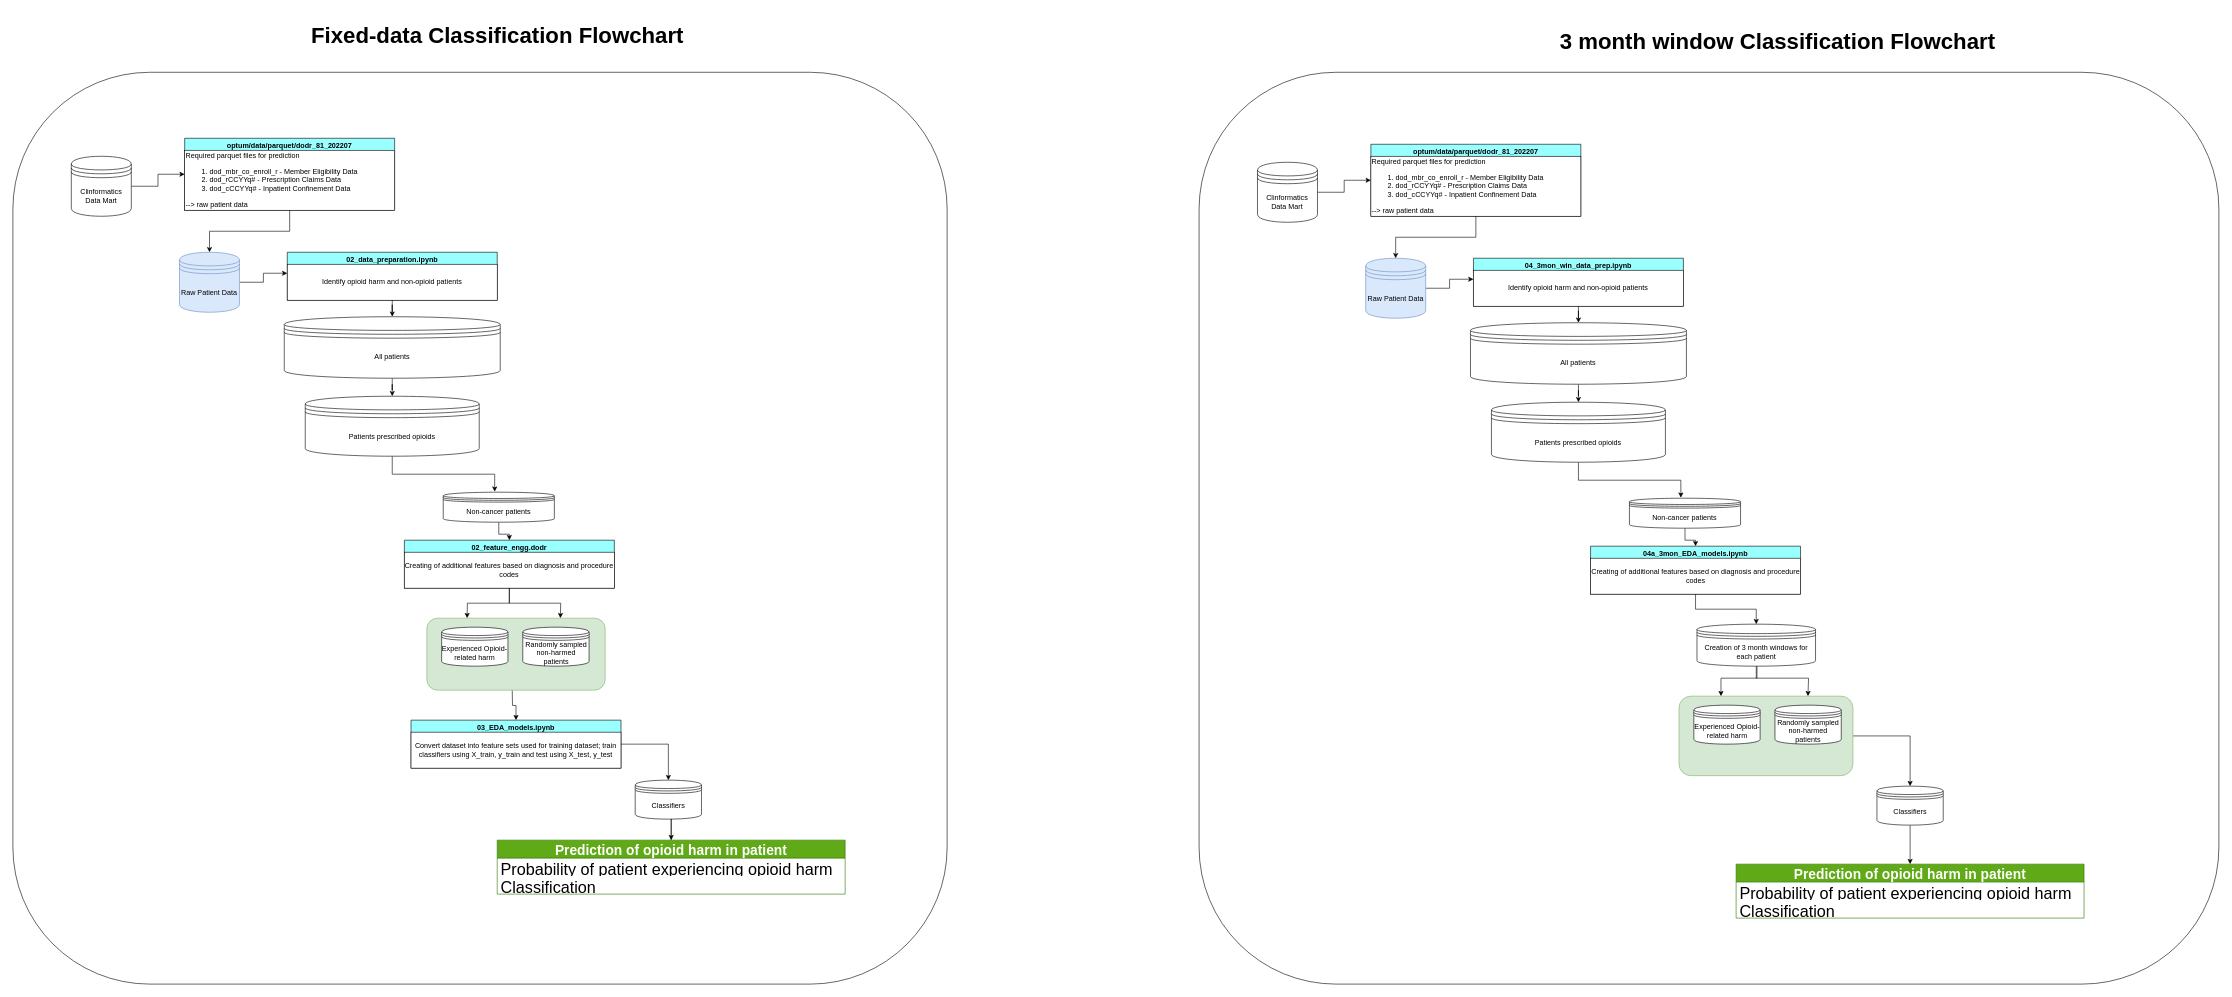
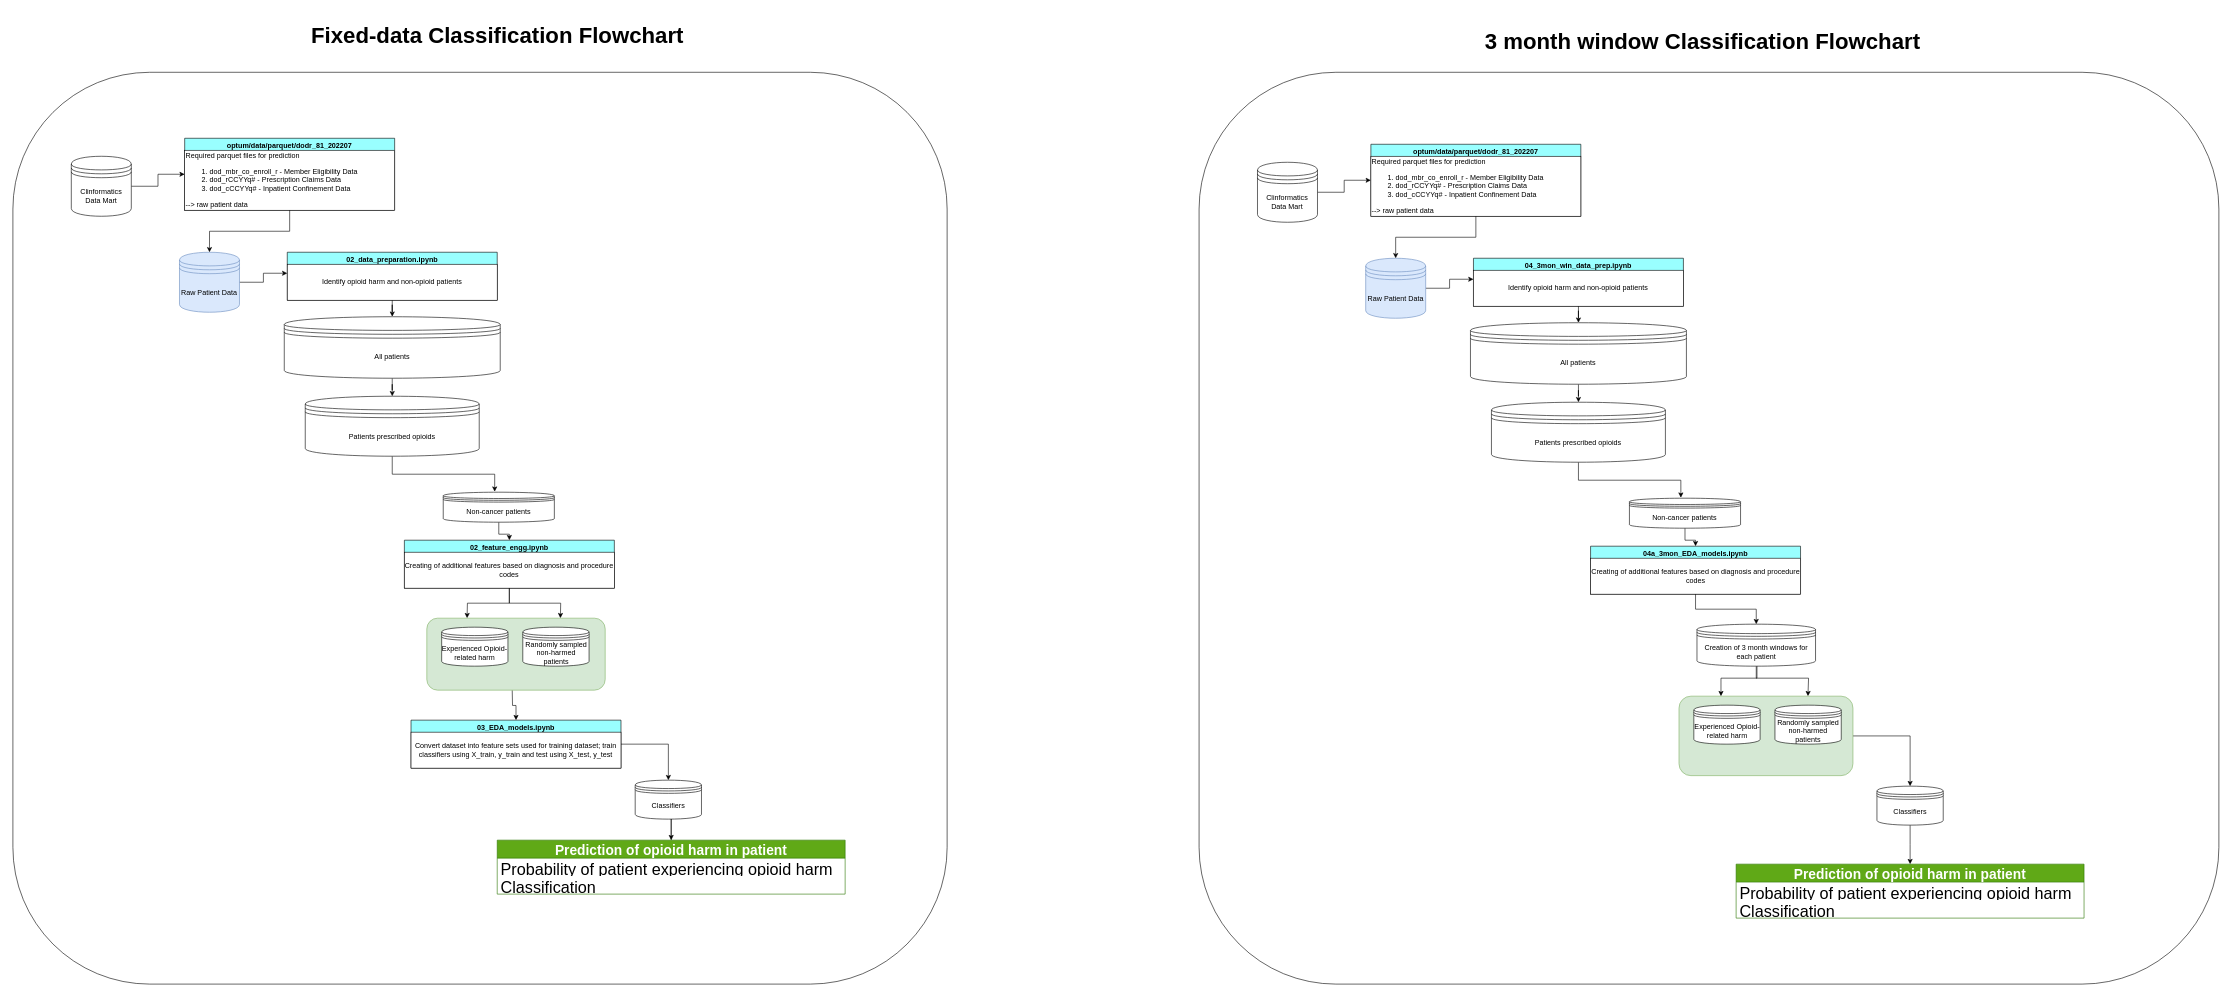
node "3 month window Classification Flowchart": moved (1777, 42) -> (1702, 42)
node "02_feature_engg.dodr": label "02_feature_engg.dodr" -> "02_feature_engg.ipynb"
